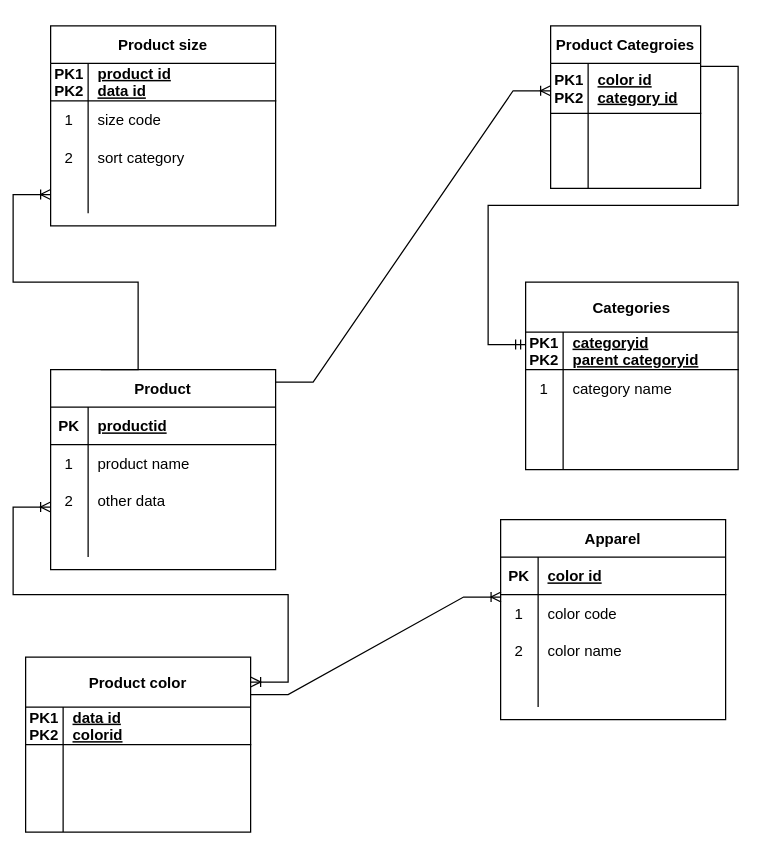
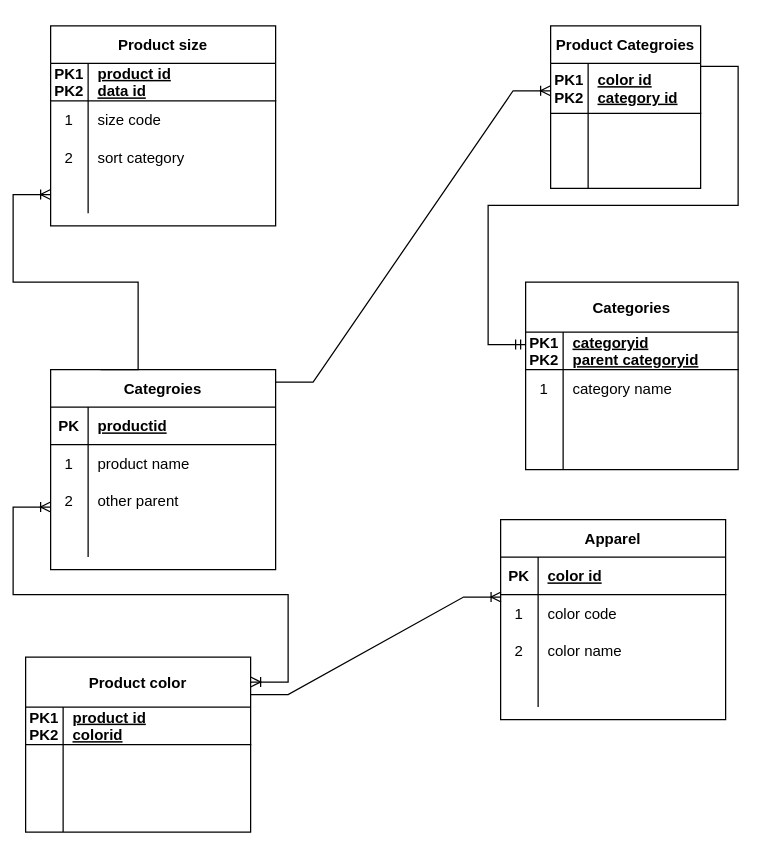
node "Product": label "Product" -> "Categroies"
node "other data": label "other data" -> "other parent"
node "data id colorid": label "data id colorid" -> "product id colorid"
